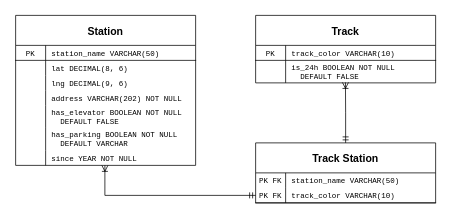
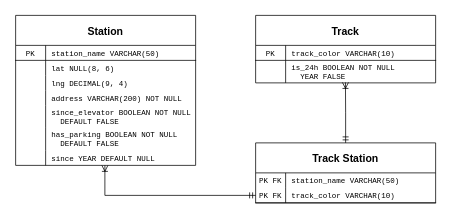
node "is_24h BOOLEAN NOT NULL DEFAULT FALSE": label "is_24h BOOLEAN NOT NULL DEFAULT FALSE" -> "is_24h BOOLEAN NOT NULL YEAR FALSE"
node "lat DECIMAL(8, 6)": label "lat DECIMAL(8, 6)" -> "lat NULL(8, 6)"
node "lng DECIMAL(9, 6)": label "lng DECIMAL(9, 6)" -> "lng DECIMAL(9, 4)"
node "address VARCHAR(202) NOT NULL": label "address VARCHAR(202) NOT NULL" -> "address VARCHAR(200) NOT NULL"
node "has_elevator BOOLEAN NOT NULL DEFAULT FALSE": label "has_elevator BOOLEAN NOT NULL DEFAULT FALSE" -> "since_elevator BOOLEAN NOT NULL DEFAULT FALSE"
node "has_parking BOOLEAN NOT NULL DEFAULT VARCHAR": label "has_parking BOOLEAN NOT NULL DEFAULT VARCHAR" -> "has_parking BOOLEAN NOT NULL DEFAULT FALSE"
node "since YEAR NOT NULL": label "since YEAR NOT NULL" -> "since YEAR DEFAULT NULL"
